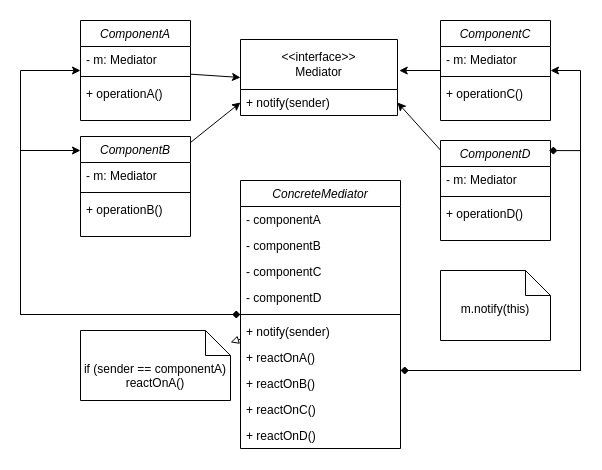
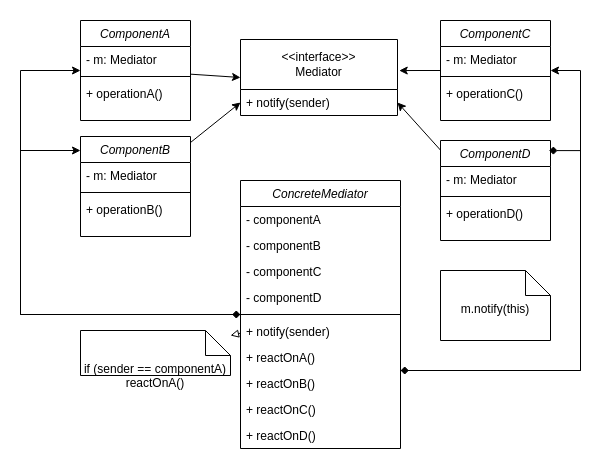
node "if (sender == componentA) reactOnA()": size 150x70 -> 150x45
